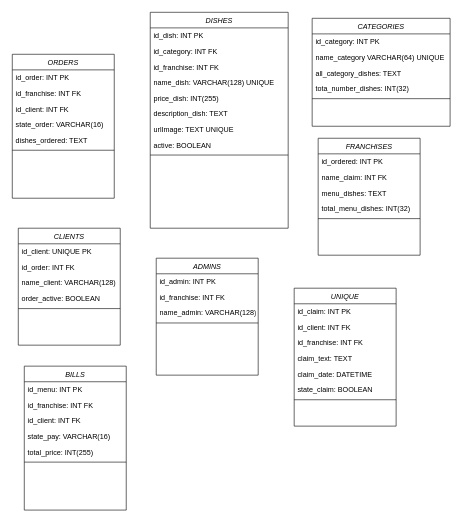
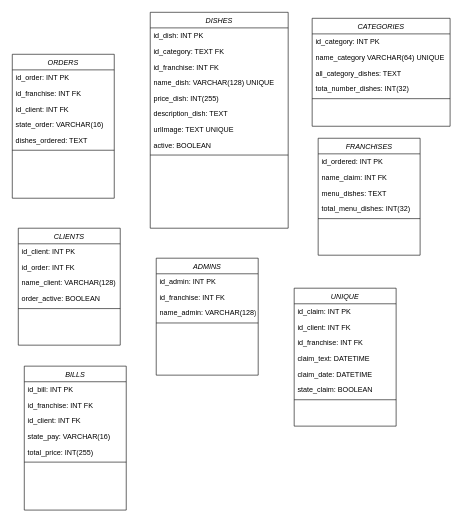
node "id_category: INT FK": label "id_category: INT FK" -> "id_category: TEXT FK"
node "id_client: UNIQUE PK": label "id_client: UNIQUE PK" -> "id_client: INT PK"
node "claim_text: TEXT": label "claim_text: TEXT" -> "claim_text: DATETIME"
node "id_menu: INT PK": label "id_menu: INT PK" -> "id_bill: INT PK"
